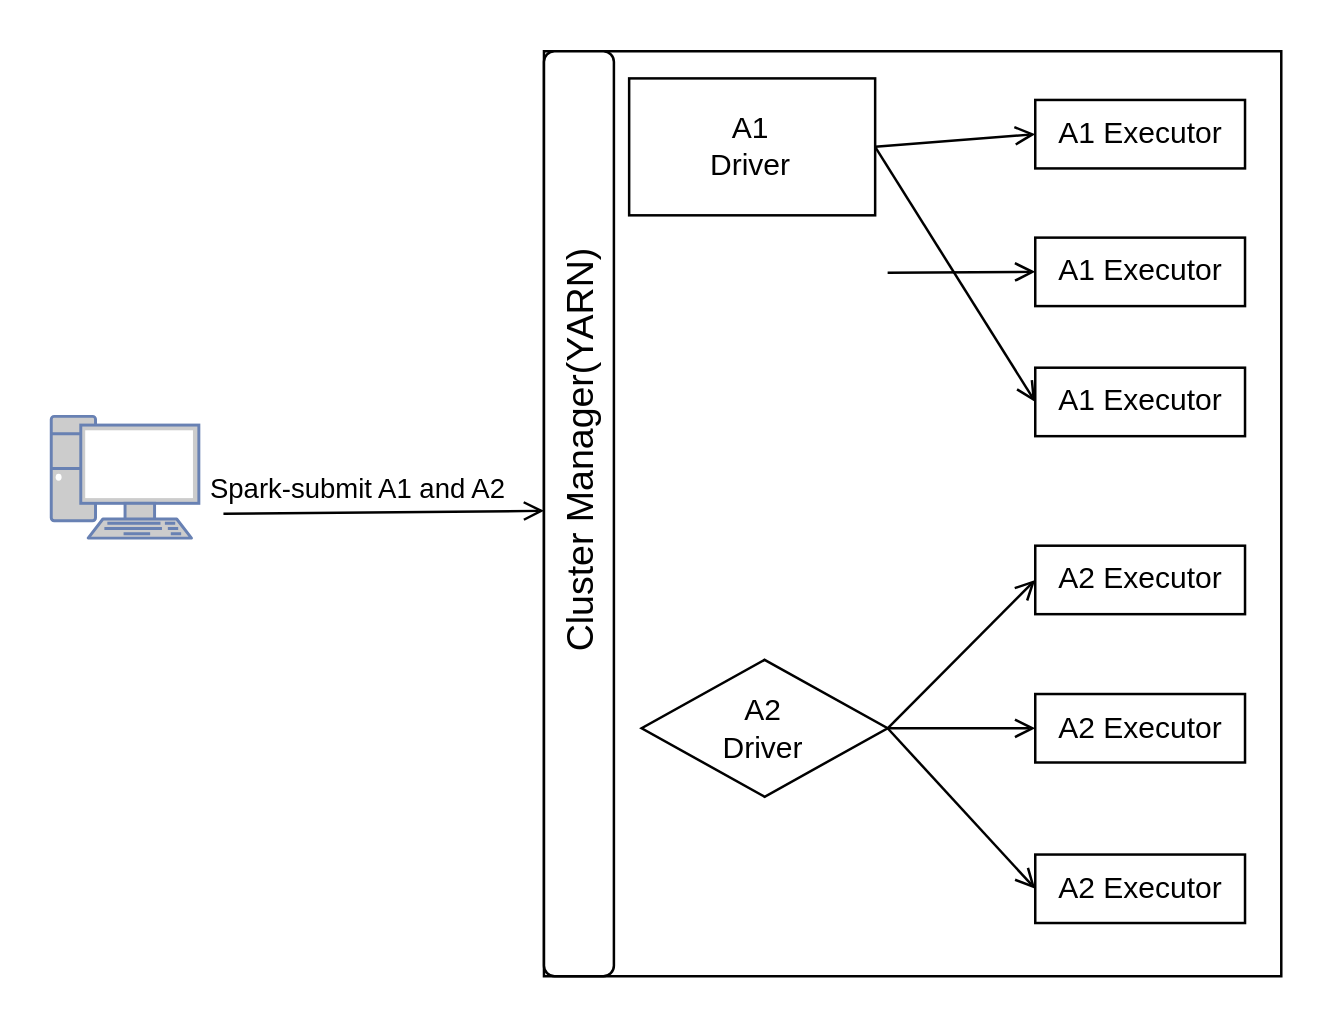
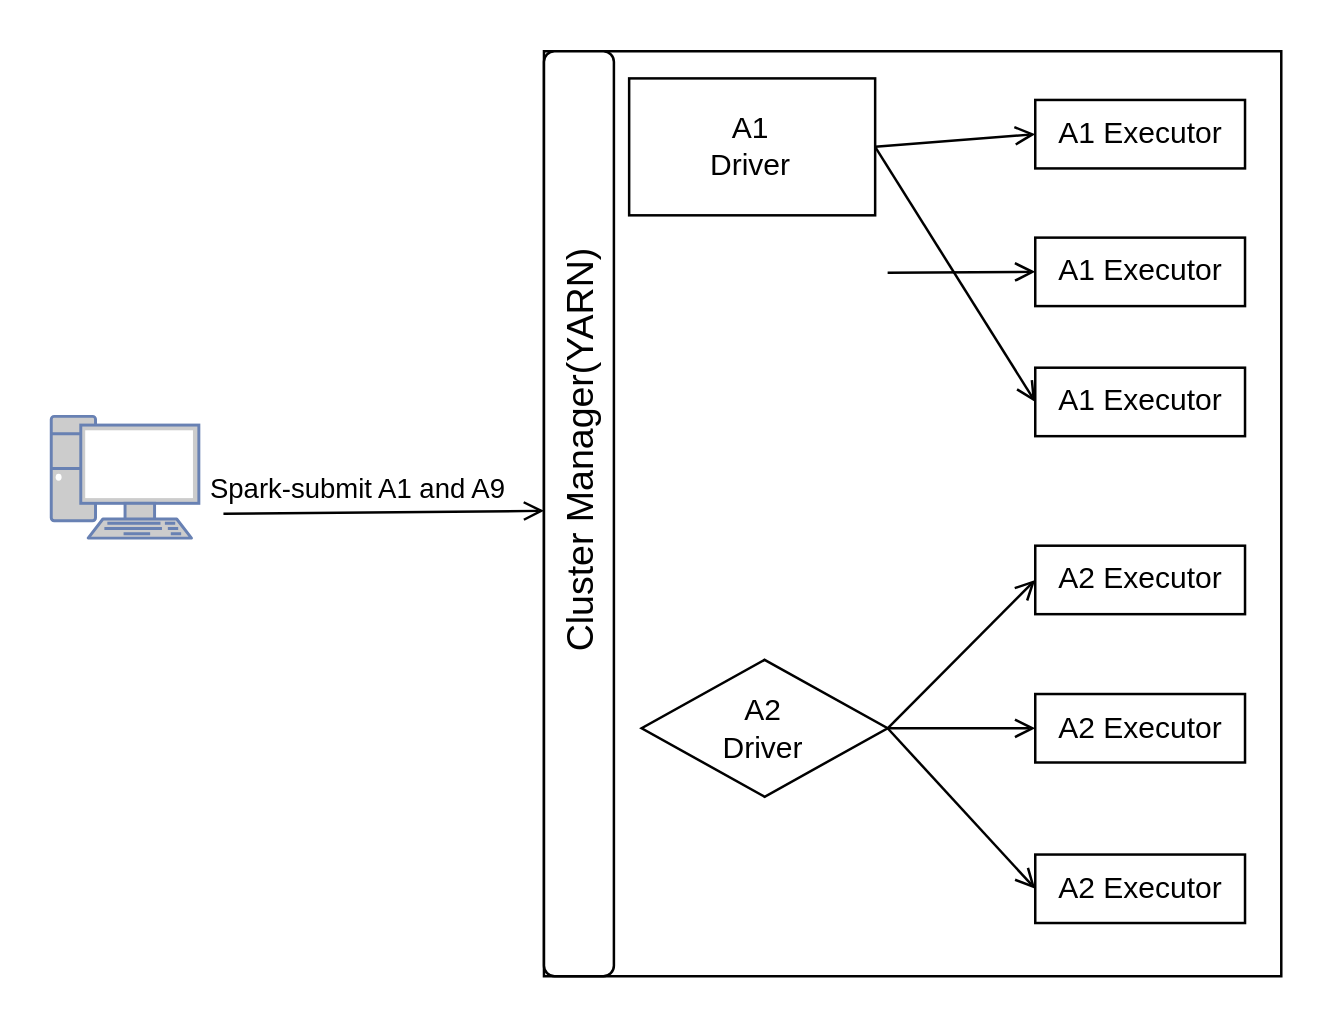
node "Spark-submit A1 and A2": label "Spark-submit A1 and A2" -> "Spark-submit A1 and A9"
